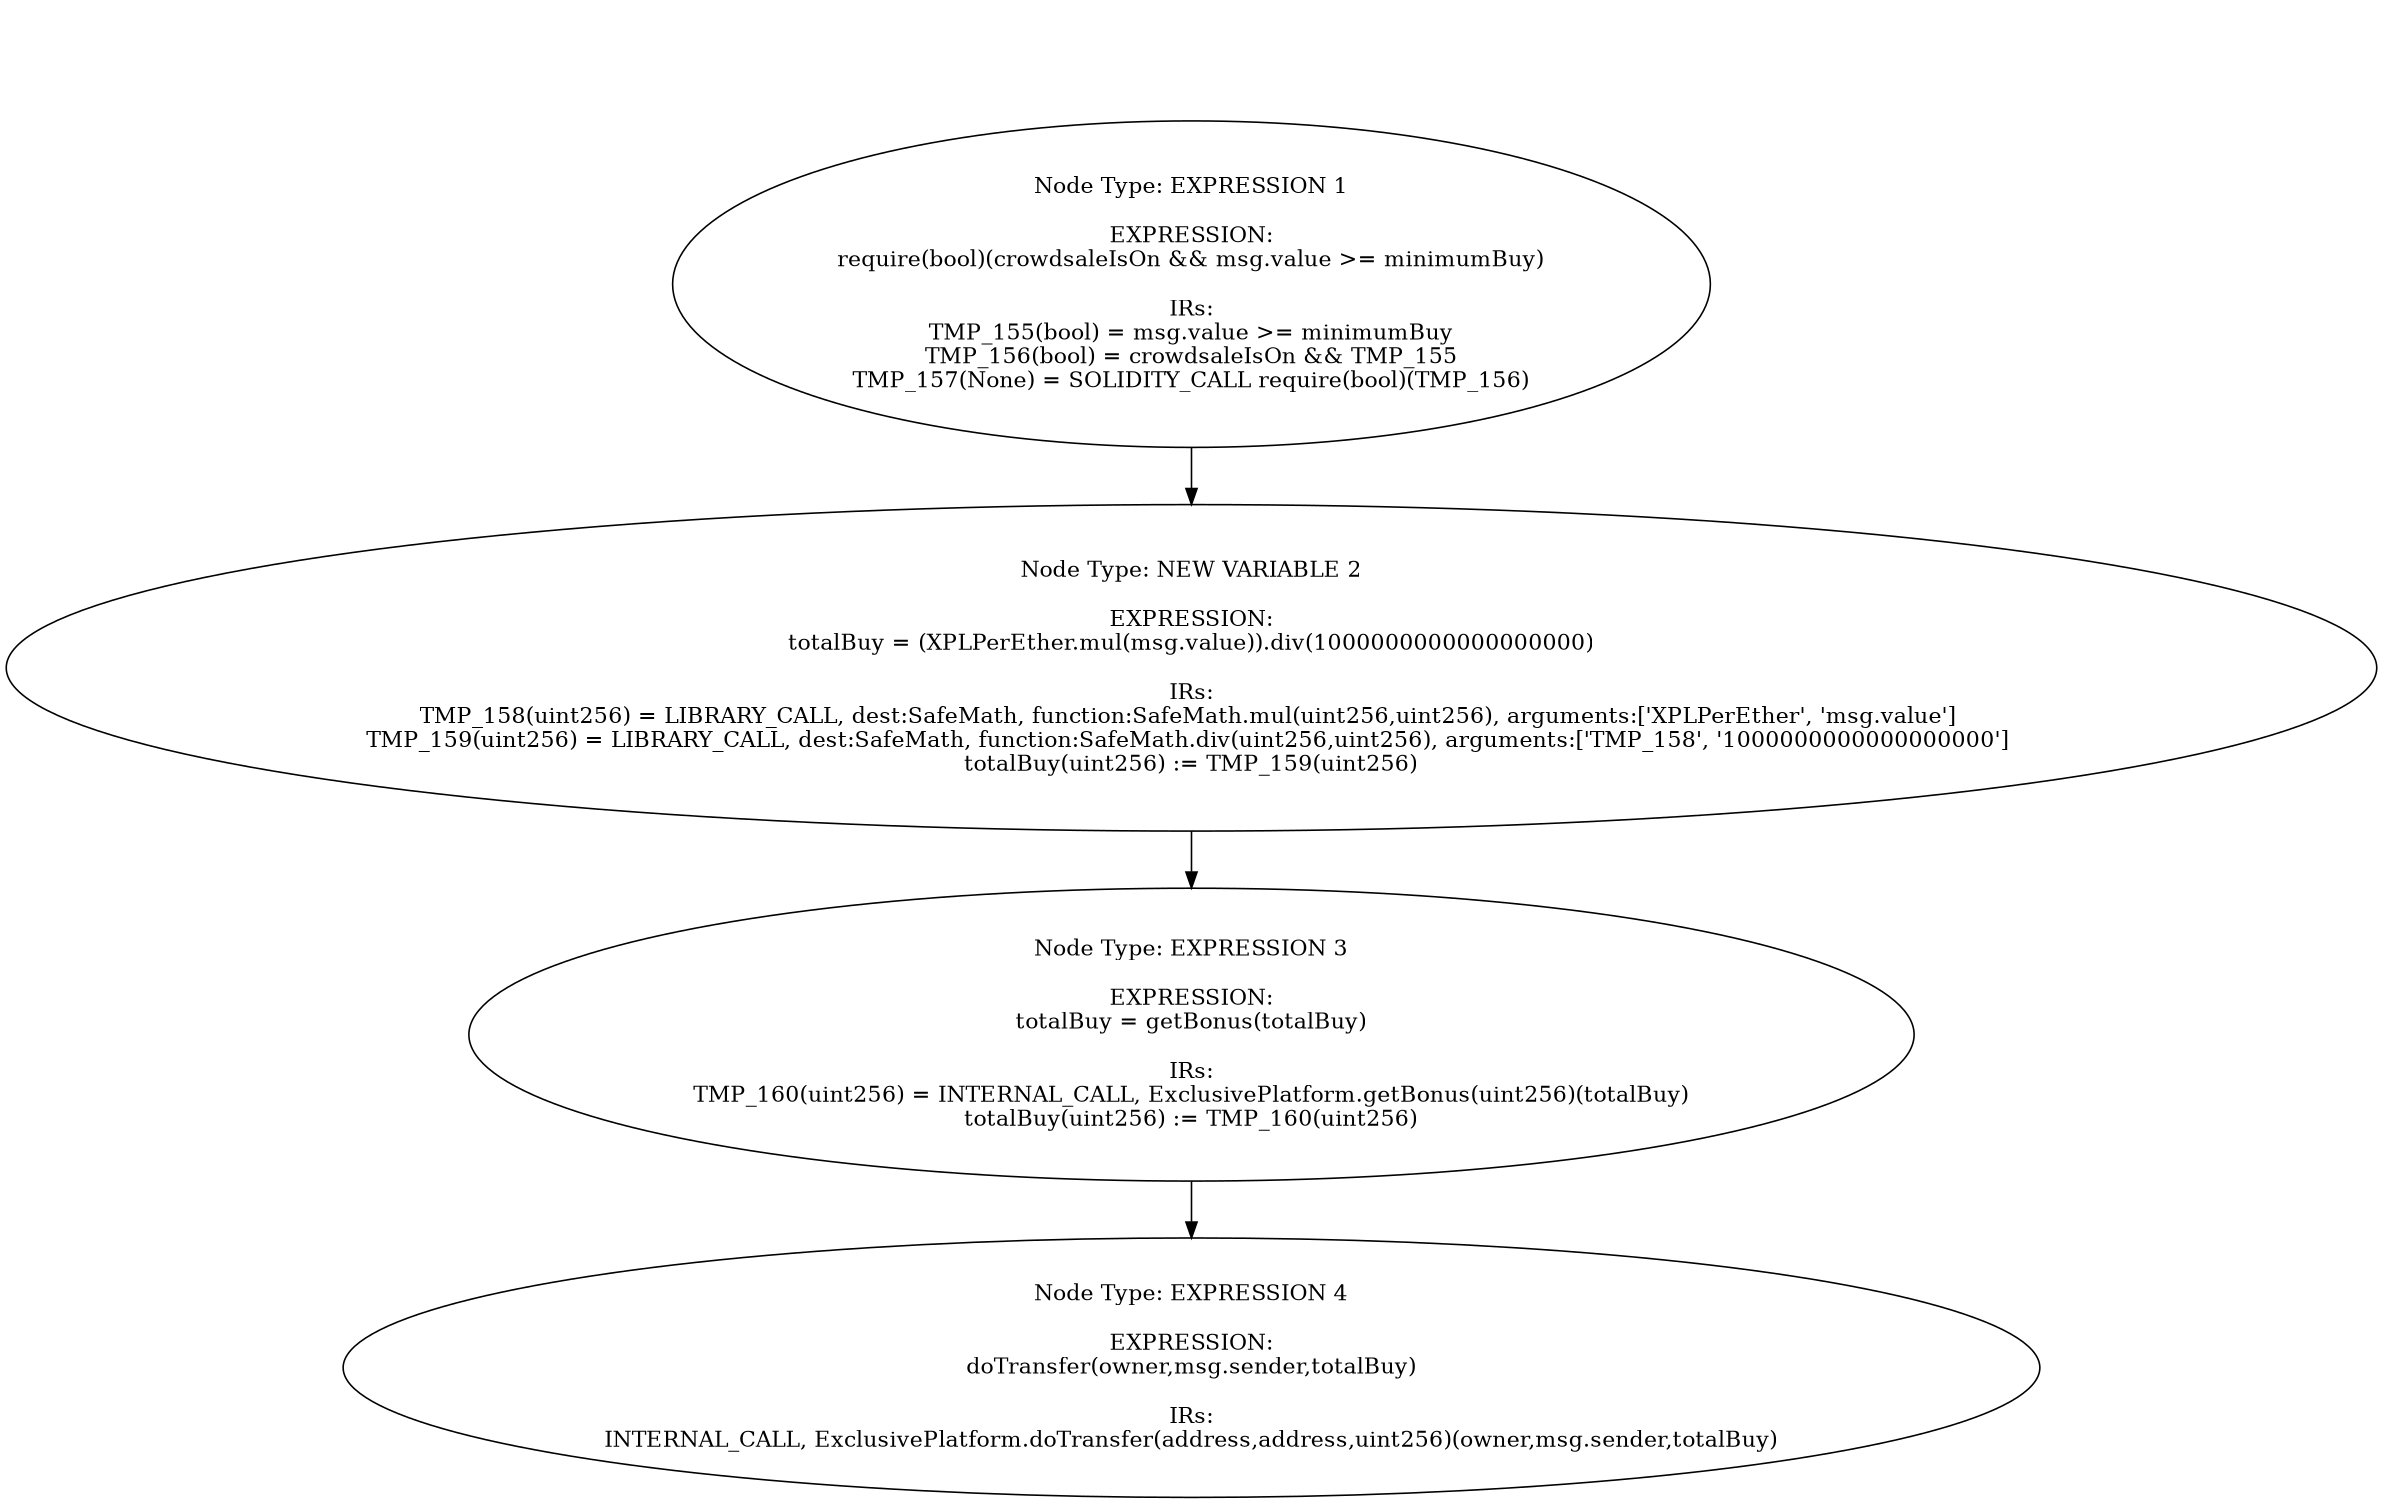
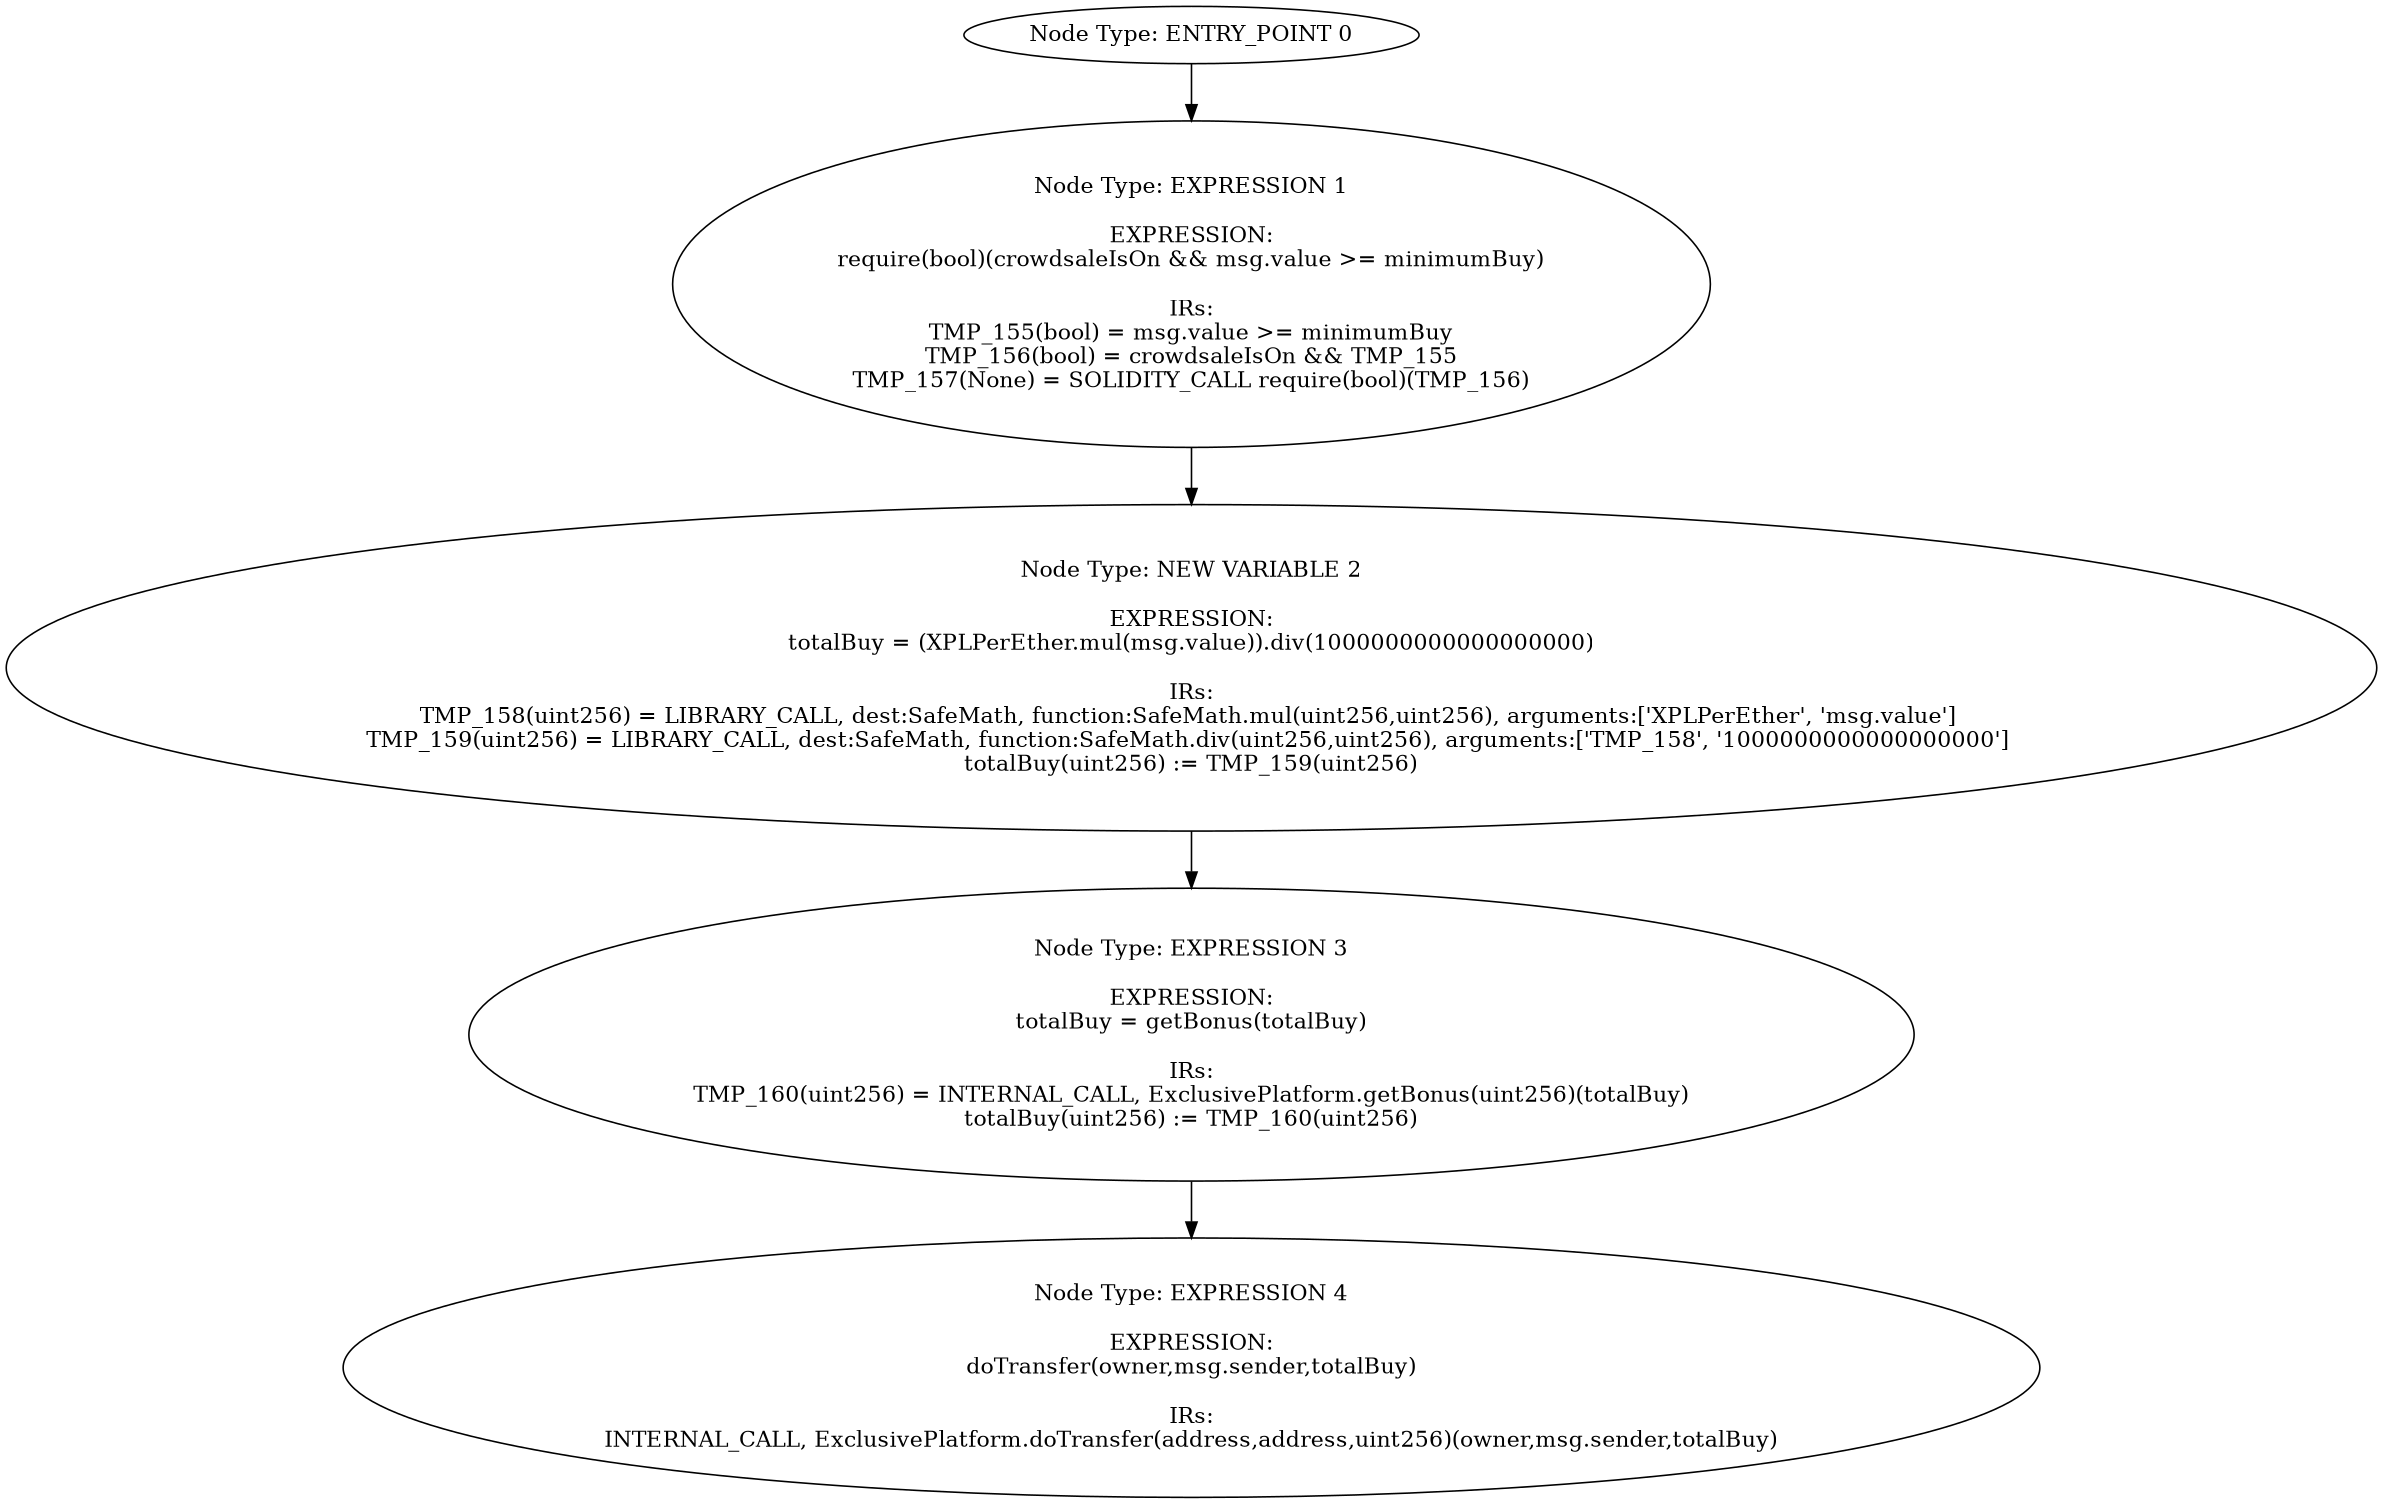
node "Node Type: ENTRY_POINT 0": added
